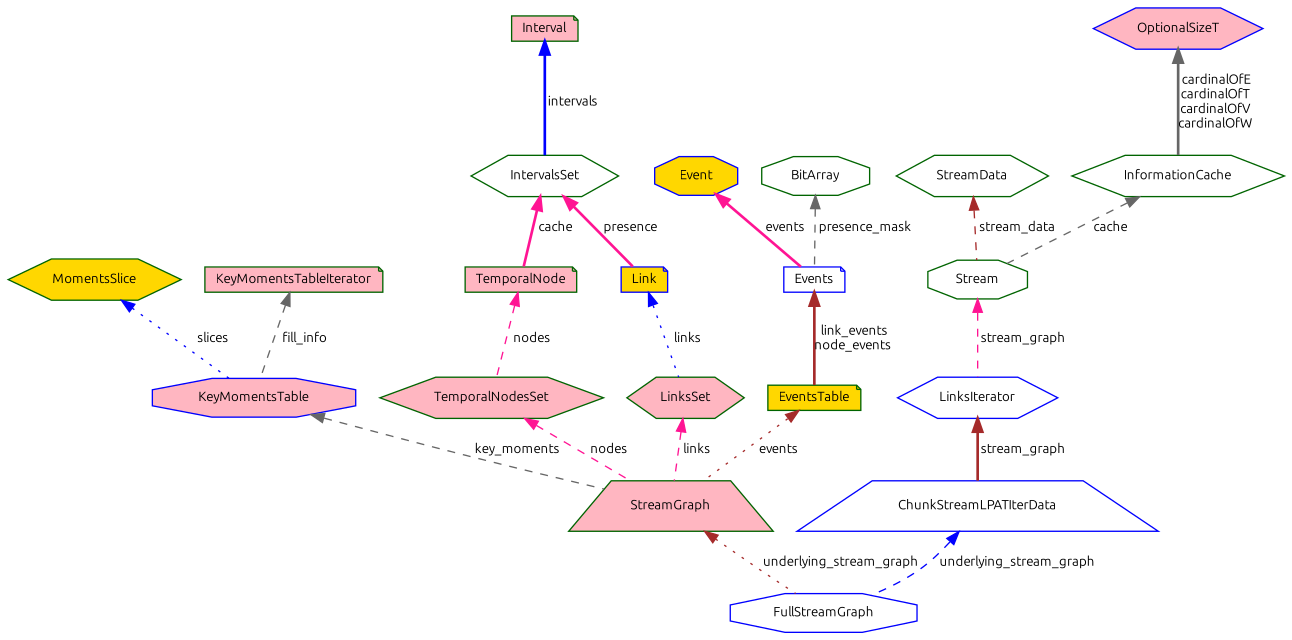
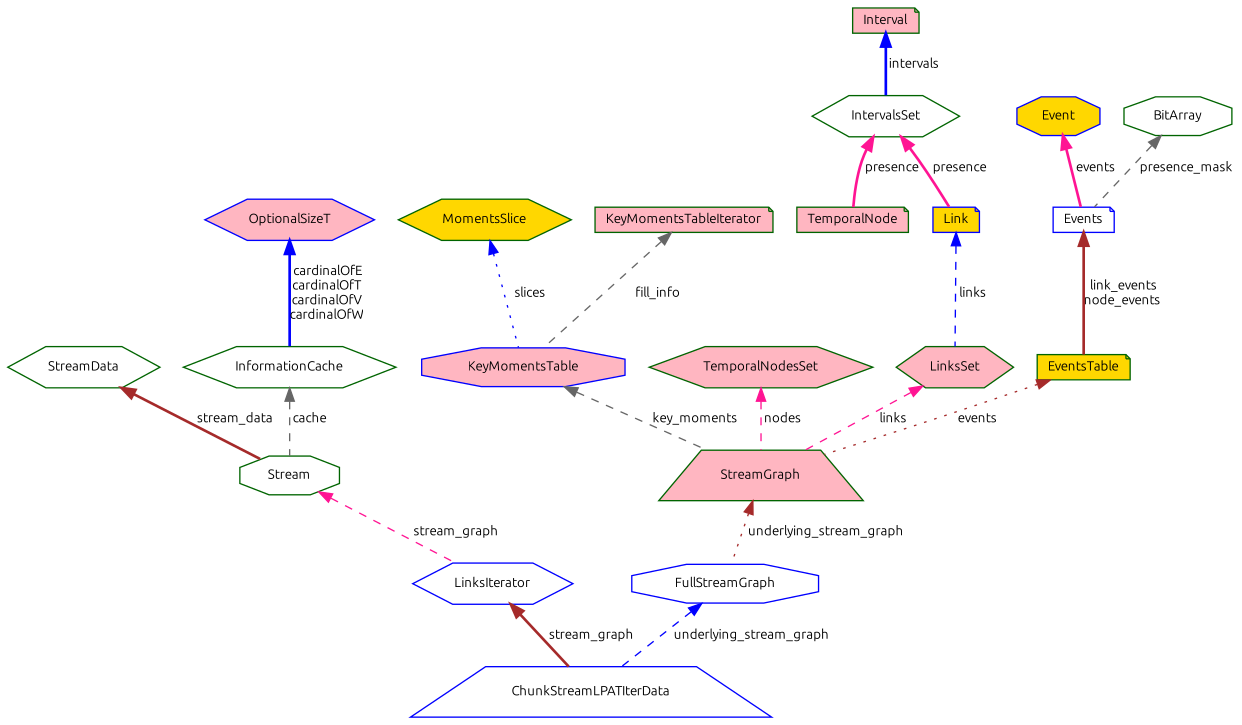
edge "InformationCache" -> "OptionalSizeT": color gray40 -> blue
edge "TemporalNode" -> "IntervalsSet": label " cache" -> " presence"
edge "Stream" -> "StreamData": style dashed -> bold
edge "TemporalNodesSet" -> "TemporalNode": removed, label "nodes"
edge "LinksSet" -> "Link": style dotted -> dashed
edge "FullStreamGraph" -> "ChunkStreamLPATIterData": reversed
